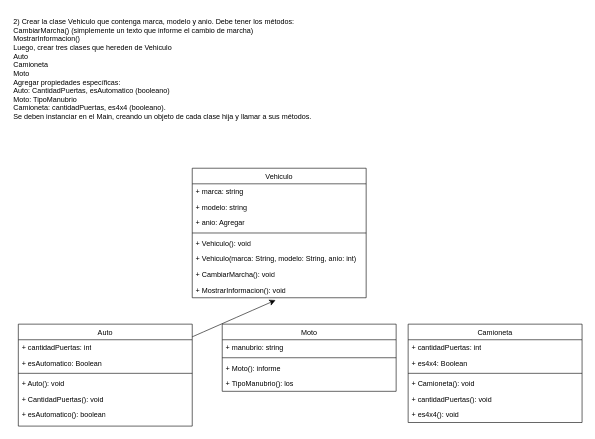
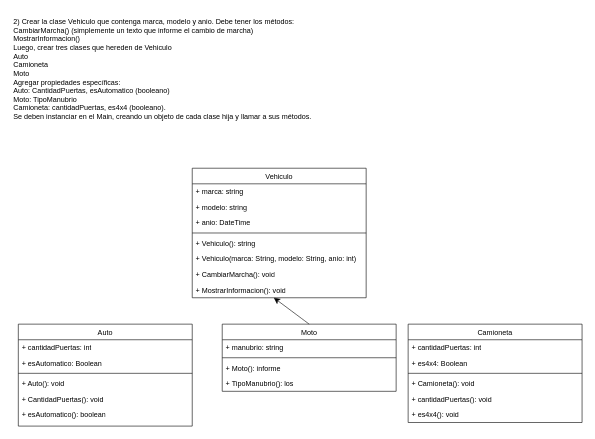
node "+ anio: Agregar": label "+ anio: Agregar" -> "+ anio: DateTime"
node "+ Vehiculo(): void": label "+ Vehiculo(): void" -> "+ Vehiculo(): string"
edge "Moto" -> "+ MostrarInformacion(): void": added
edge "Auto" -> "+ MostrarInformacion(): void": removed
